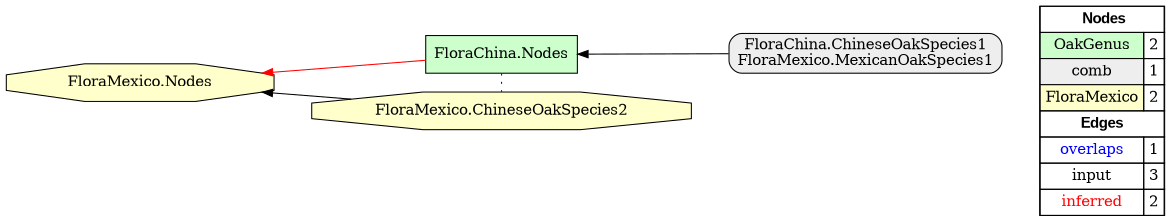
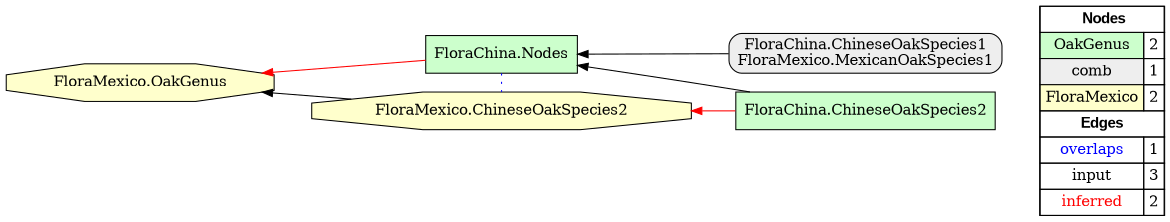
node "FloraMexico.Nodes": label "FloraMexico.Nodes" -> "FloraMexico.OakGenus"
node "FloraChina.ChineseOakSpecies2": added
